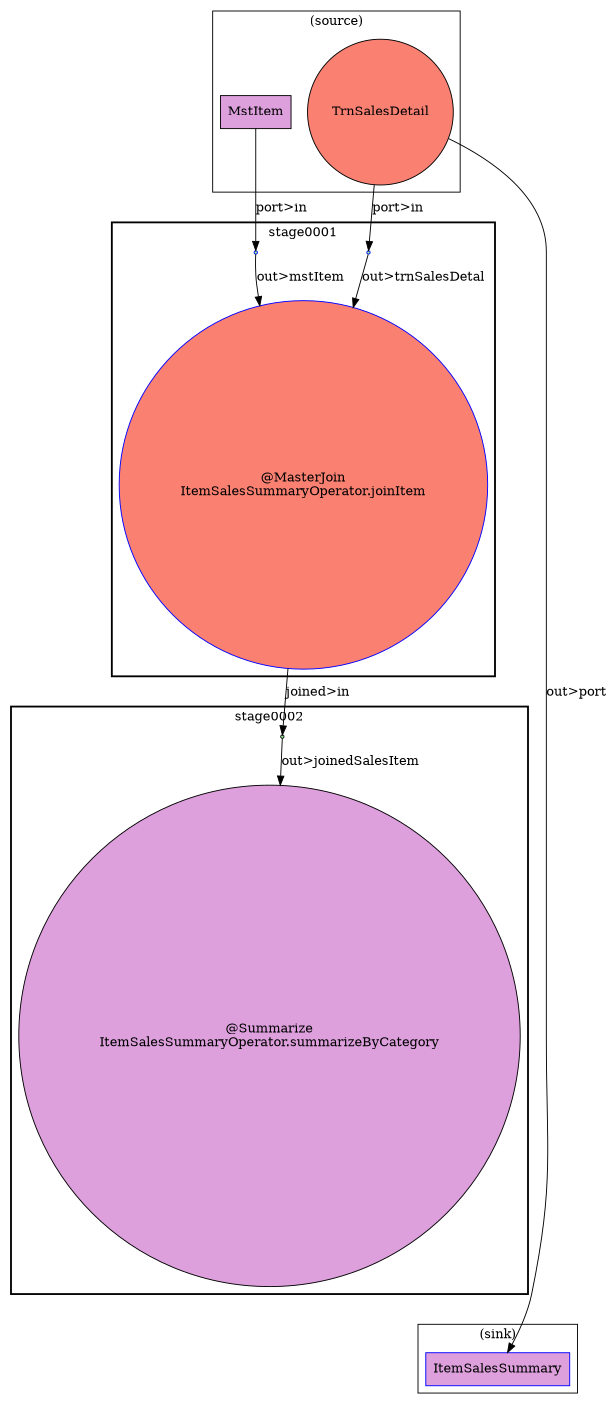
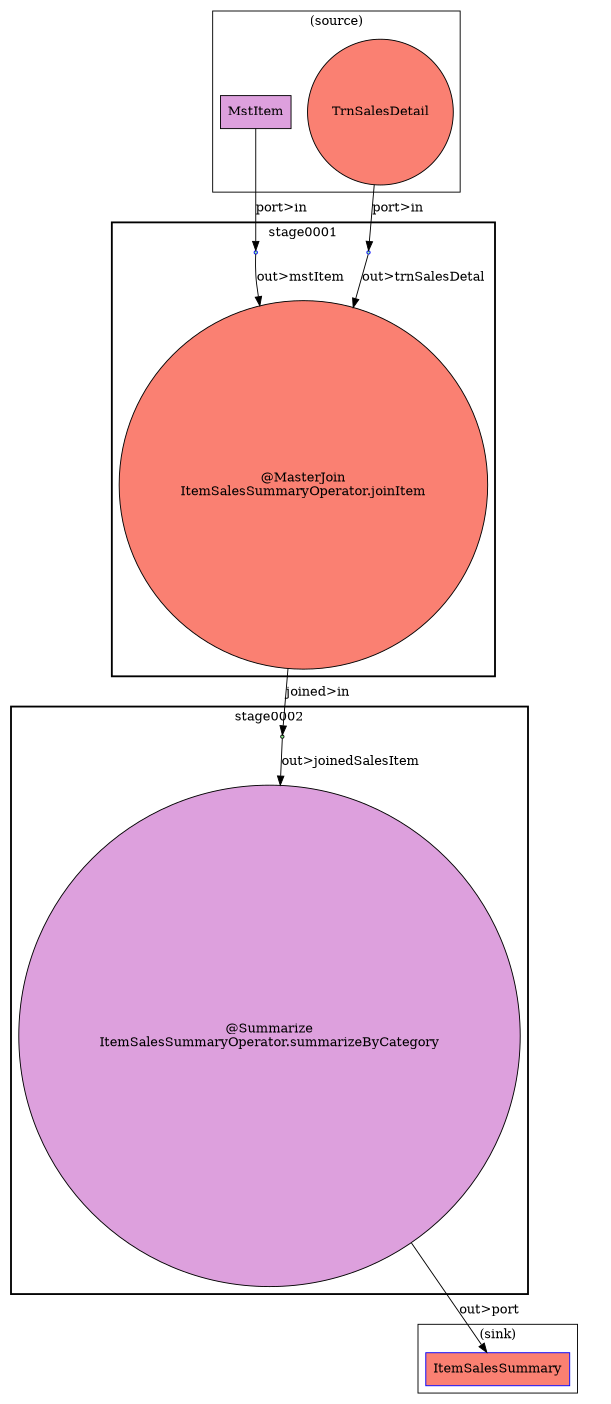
node "@MasterJoin ItemSalesSummaryOperator.joinItem": color blue -> black
edge "TrnSalesDetail" -> "ItemSalesSummary": now "@Summarize ItemSalesSummaryOperator.summarizeByCategory" -> "ItemSalesSummary"
node "ItemSalesSummary": fillcolor plum -> salmon
